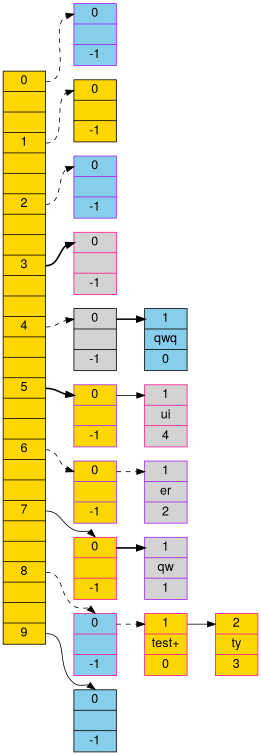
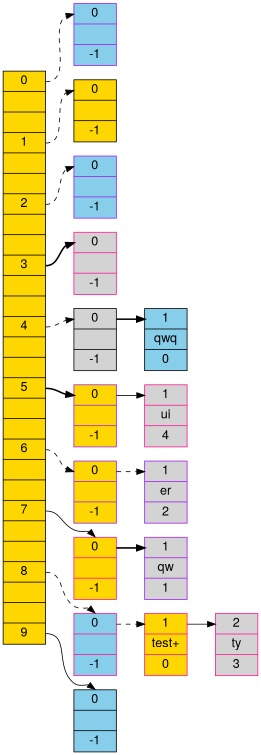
node "2": fillcolor gold -> lightgrey
